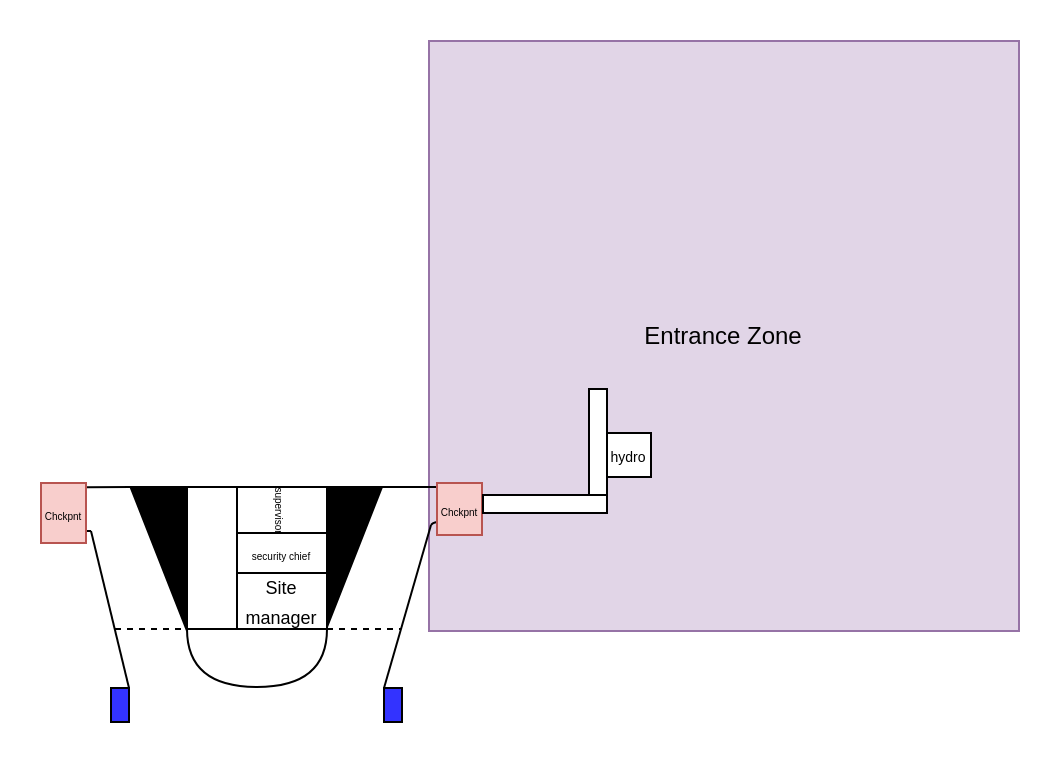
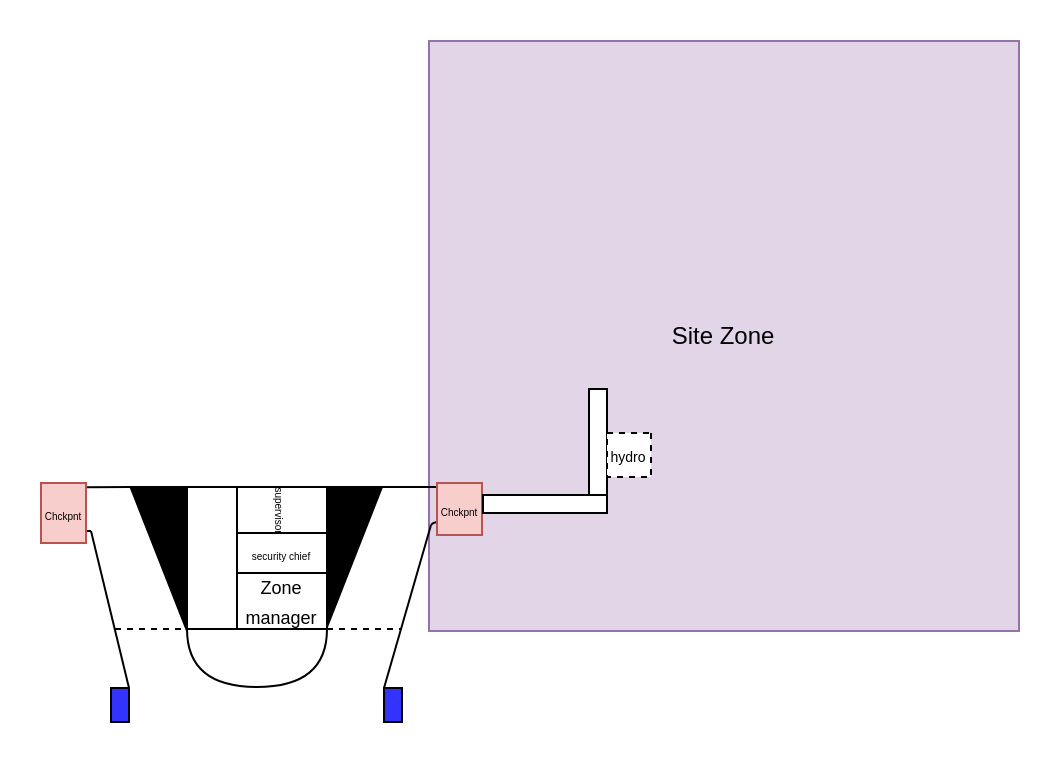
node "Entrance Zone": label "Entrance Zone" -> "Site Zone"
node "hydro": style solid -> dashed
node "Site manager": label "Site manager" -> "Zone manager"
